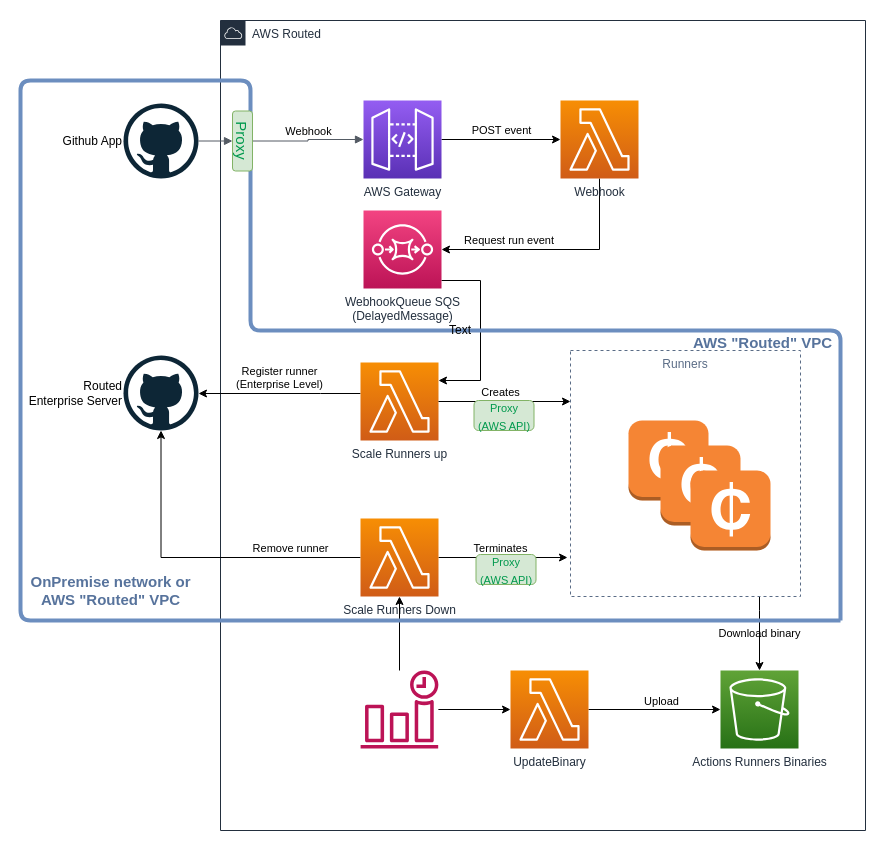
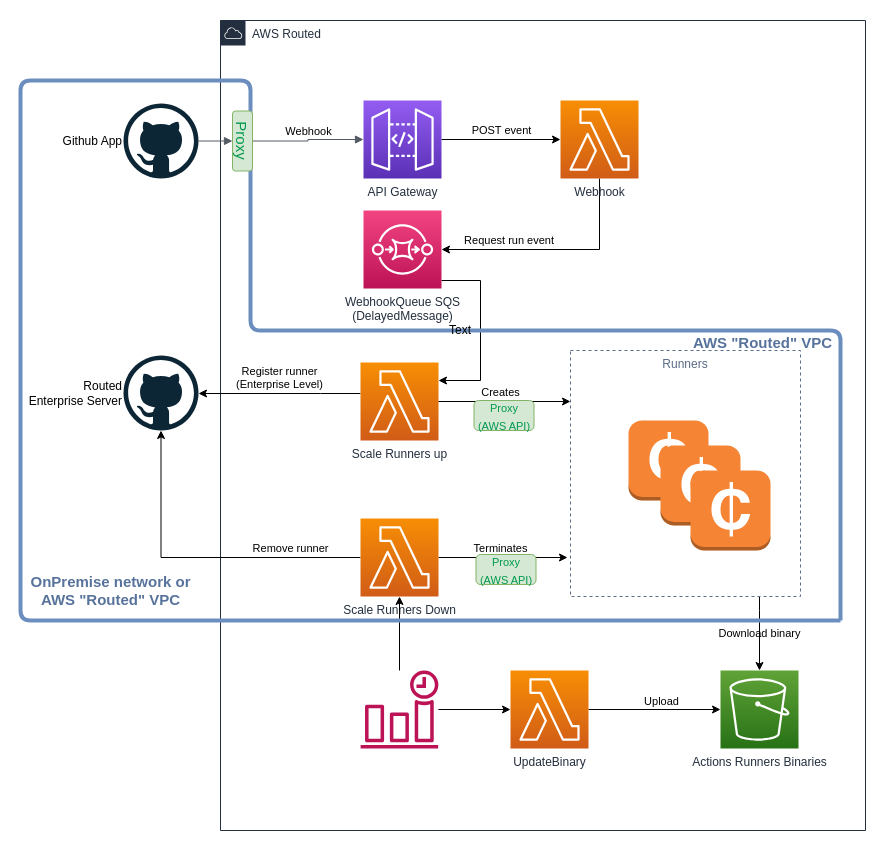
node "AWS Gateway": label "AWS Gateway" -> "API Gateway"
